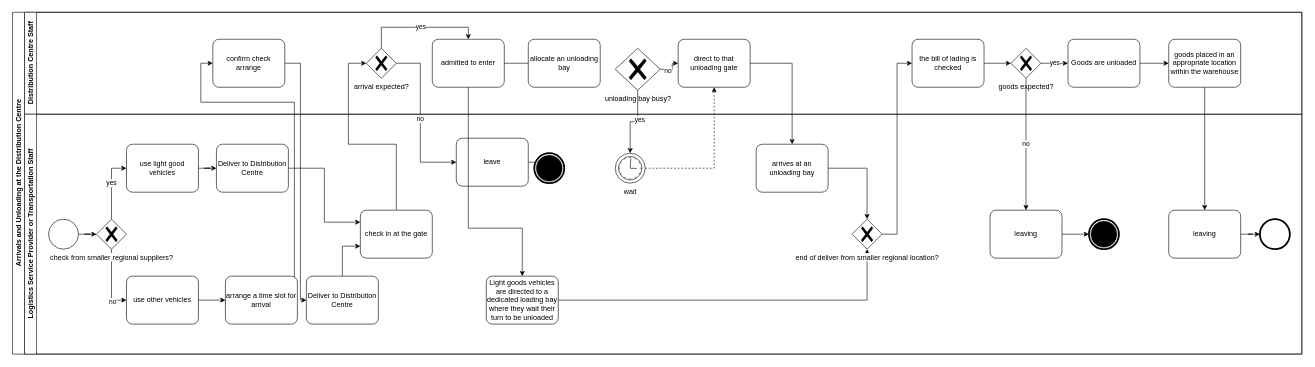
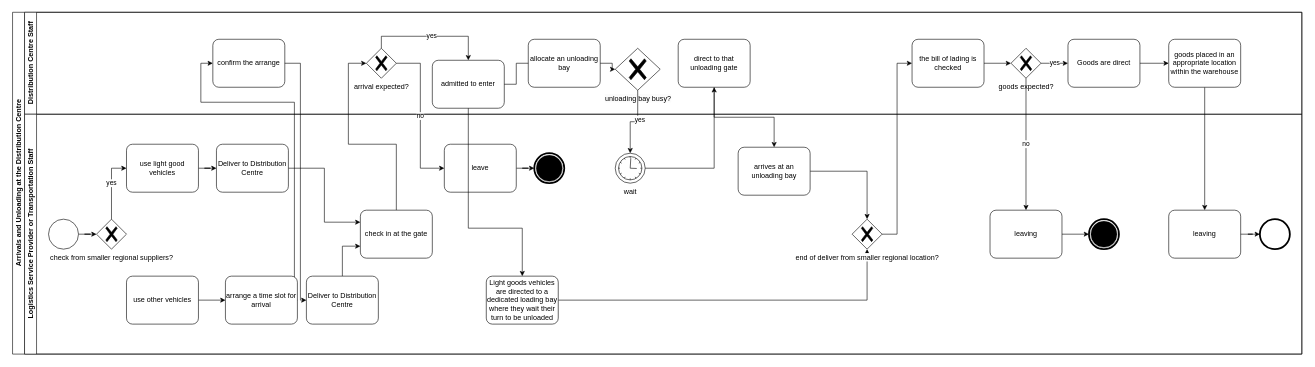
node "confirm check arrange": label "confirm check arrange" -> "confirm the arrange"
node "admitted to enter": moved (468, 63) -> (468, 84)
node "Goods are unloaded": label "Goods are unloaded" -> "Goods are direct"
edge "allocate an unloading bay" -> "unloading bay busy?": added
edge "unloading bay busy?" -> "direct to that unloading gate": removed, label "no"
node "leave": moved (492, 162) -> (480, 168)
edge "wait" -> "direct to that unloading gate": style dashed -> solid
node "arrives at an unloading bay": moved (792, 168) -> (774, 171)
edge "check from smaller regional suppliers?" -> "use other vehicles": removed, label "no"
